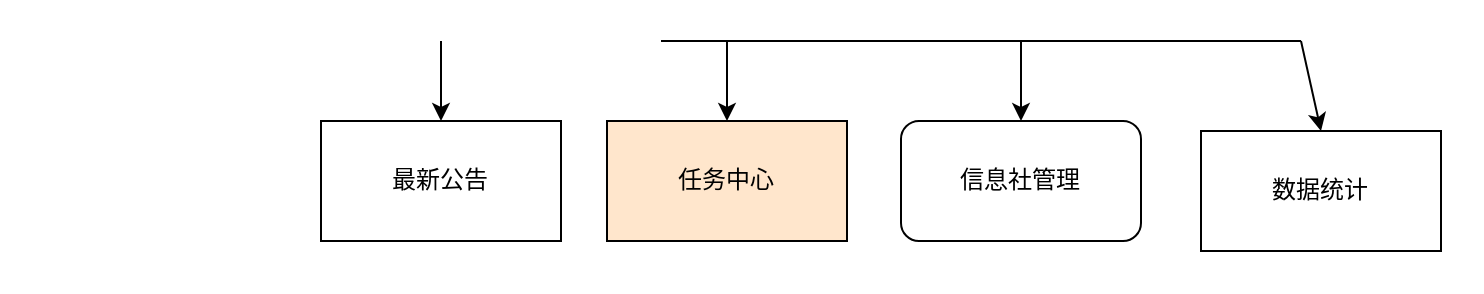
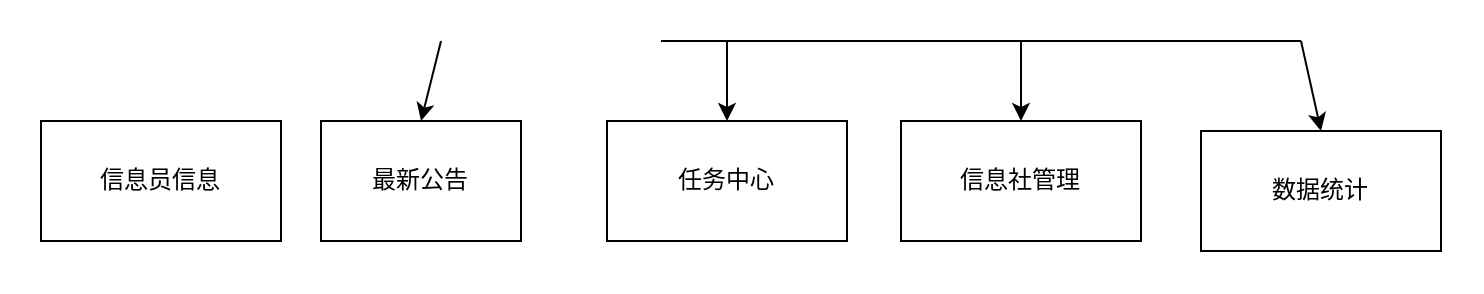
node "信息员信息": added
node "最新公告": size 240x120 -> 200x120
node "任务中心": fillcolor #ffe6cc -> #ffffff
node "信息社管理": shape rounded rectangle -> rectangle
